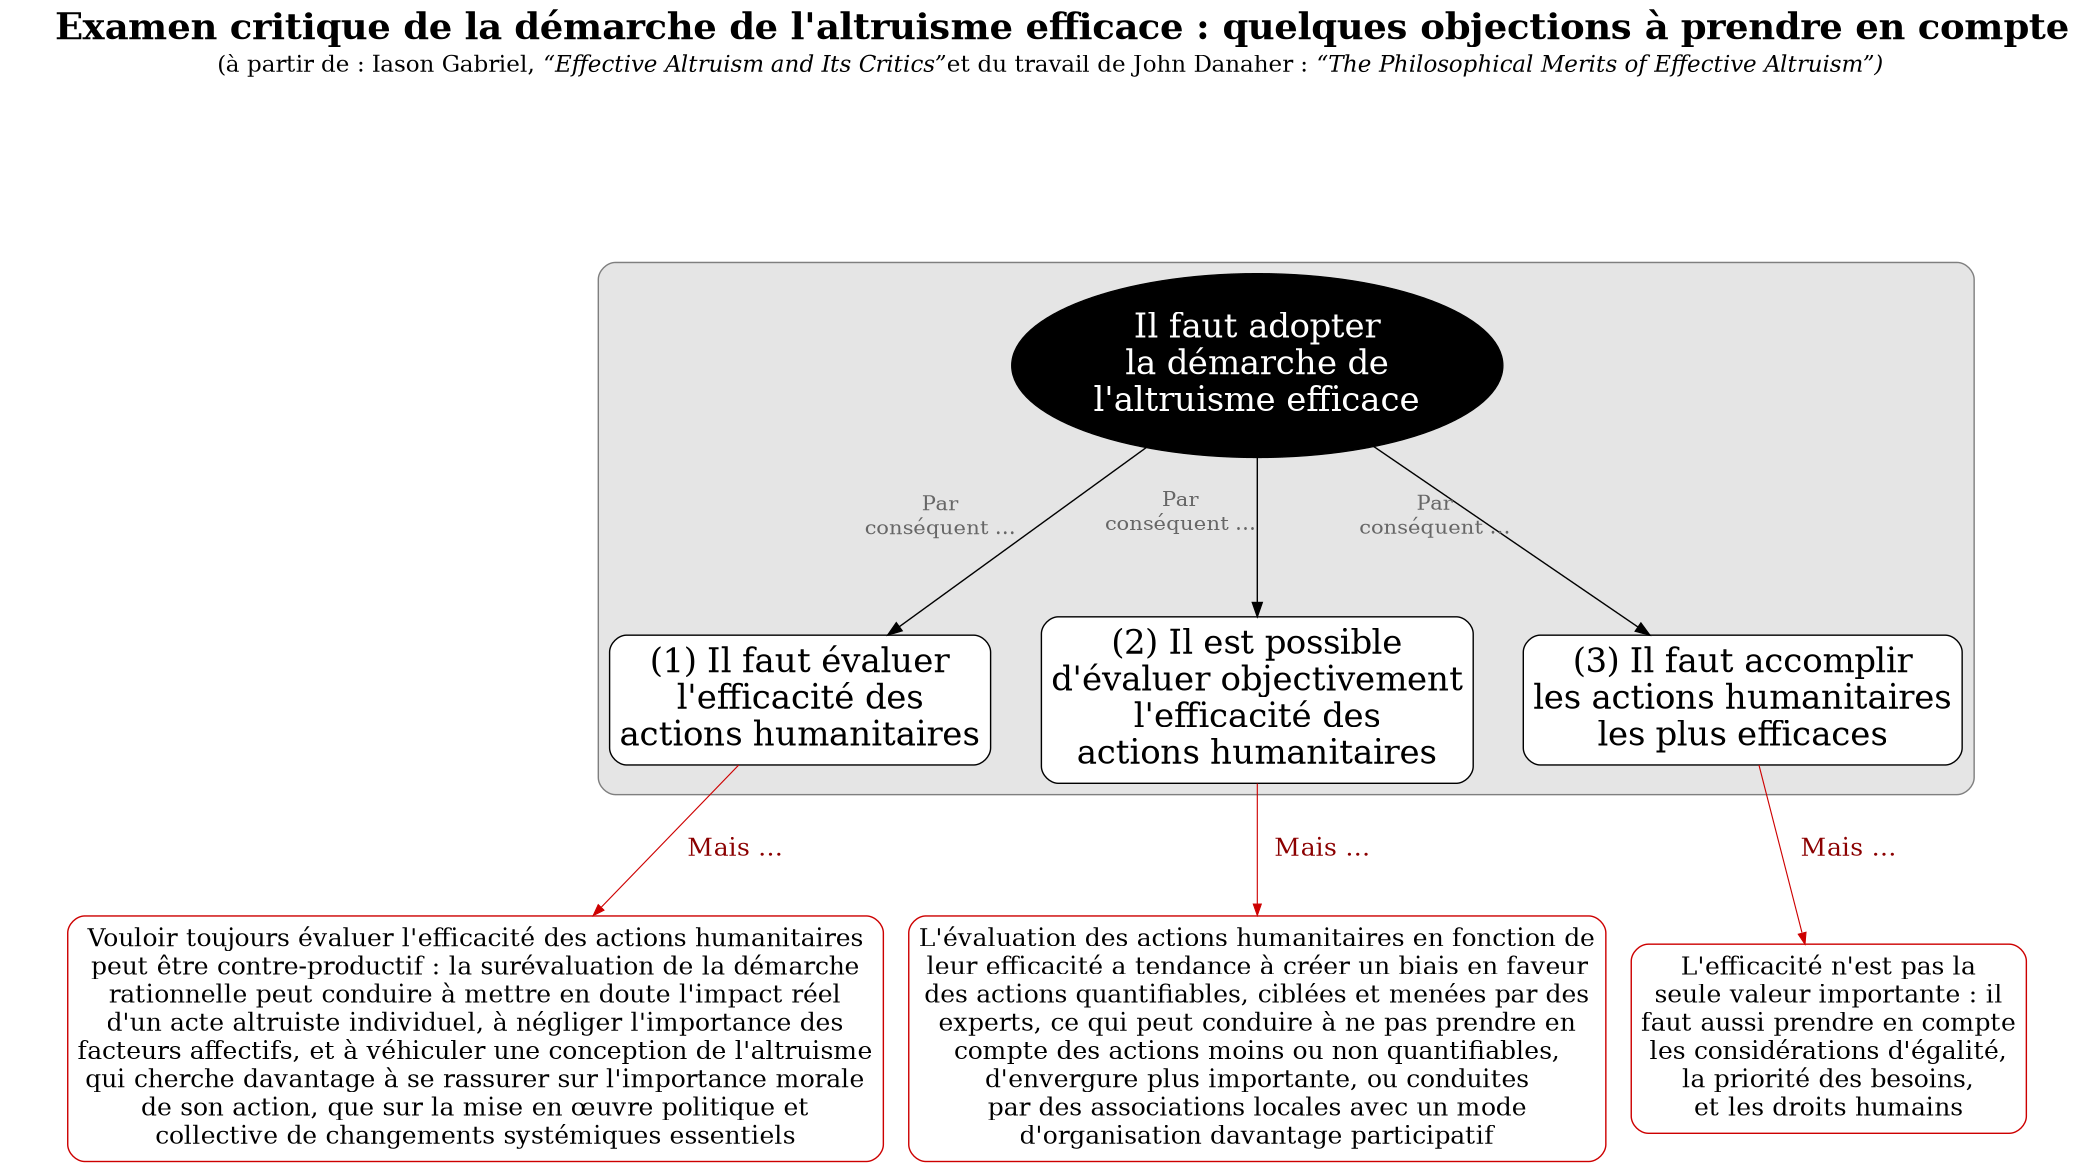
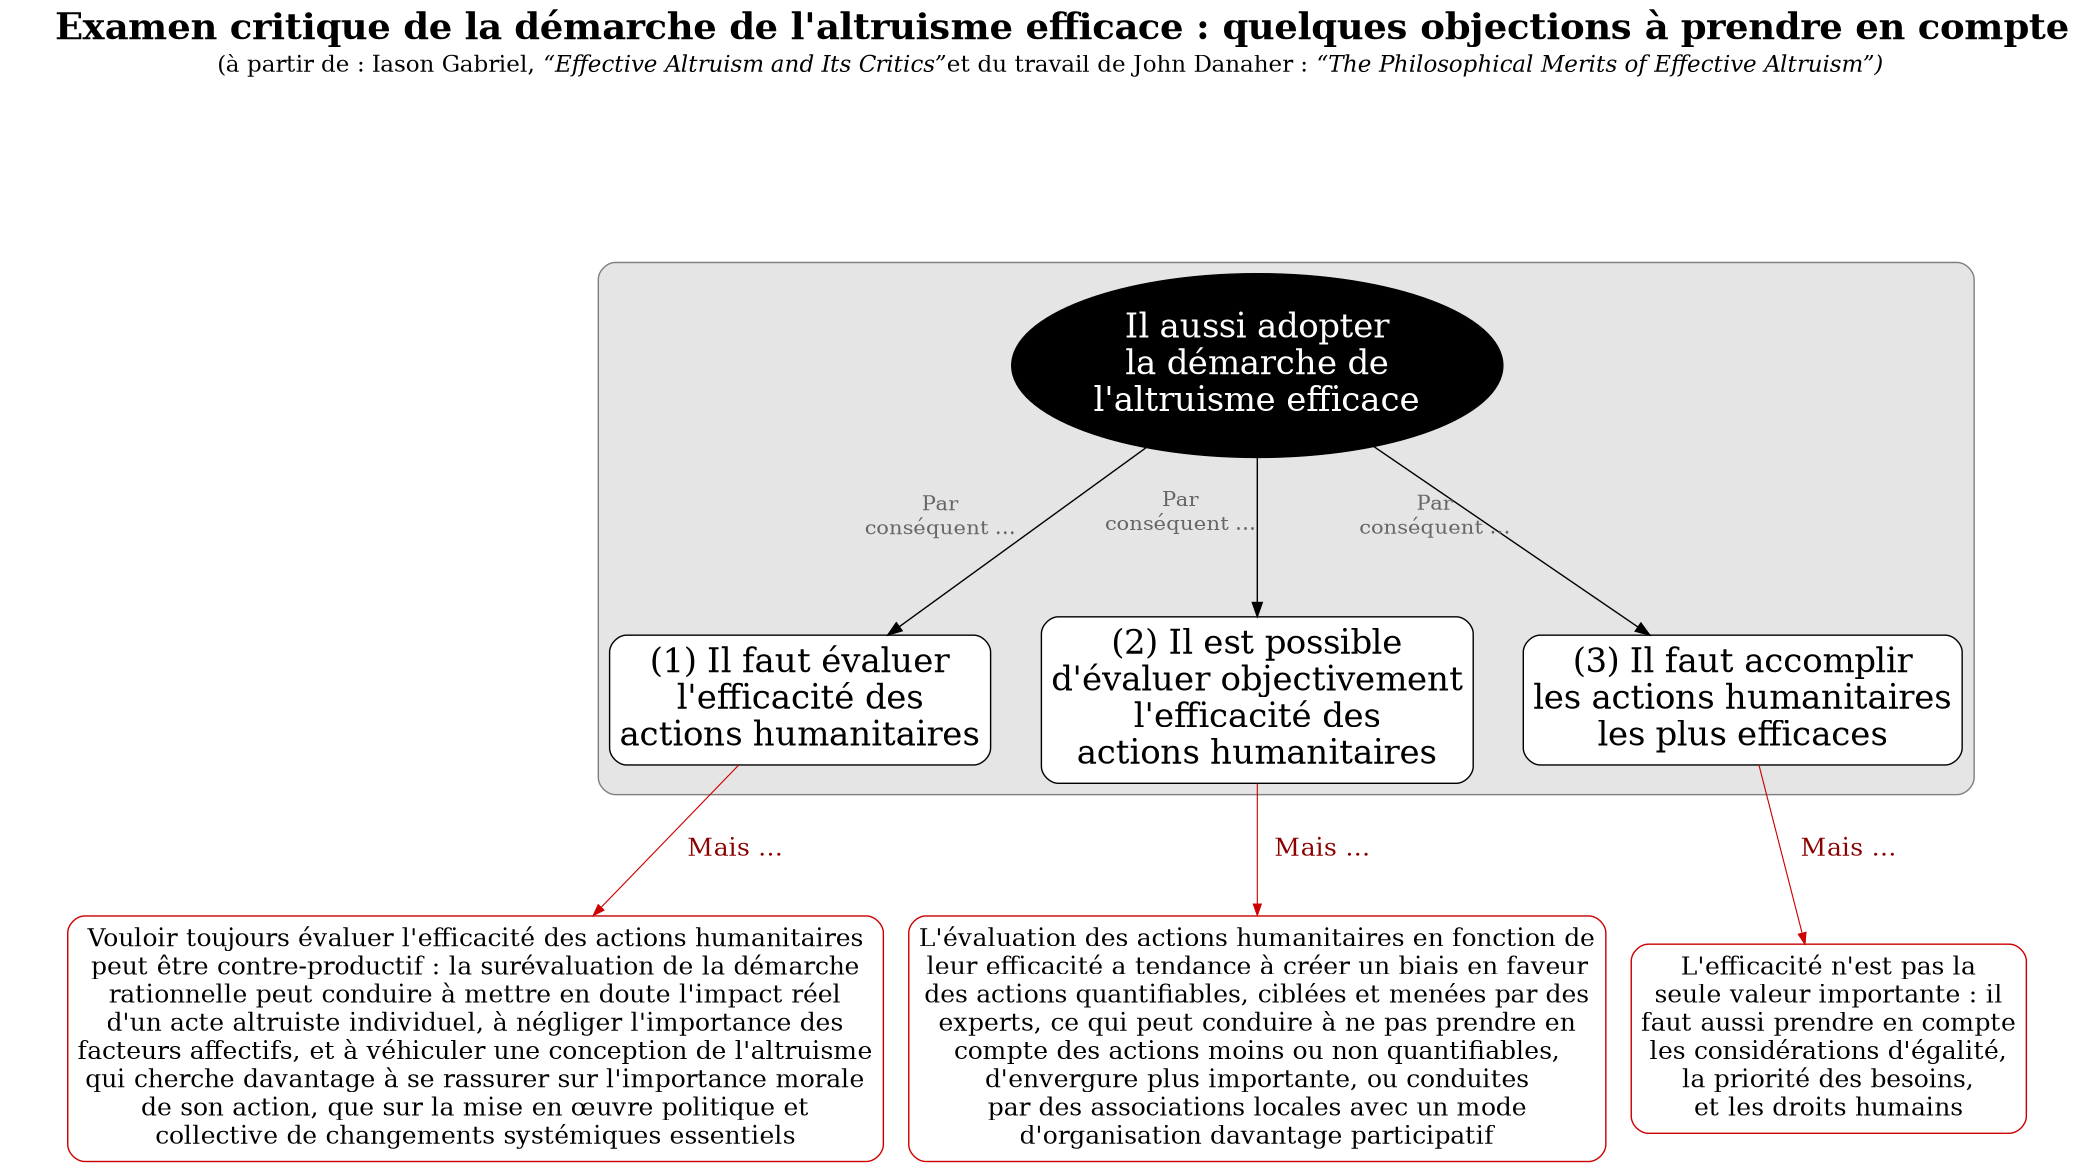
node "Il faut adopter la démarche de l'altruisme efficace": label "Il faut adopter la démarche de l'altruisme efficace" -> "Il aussi adopter la démarche de l'altruisme efficace"
